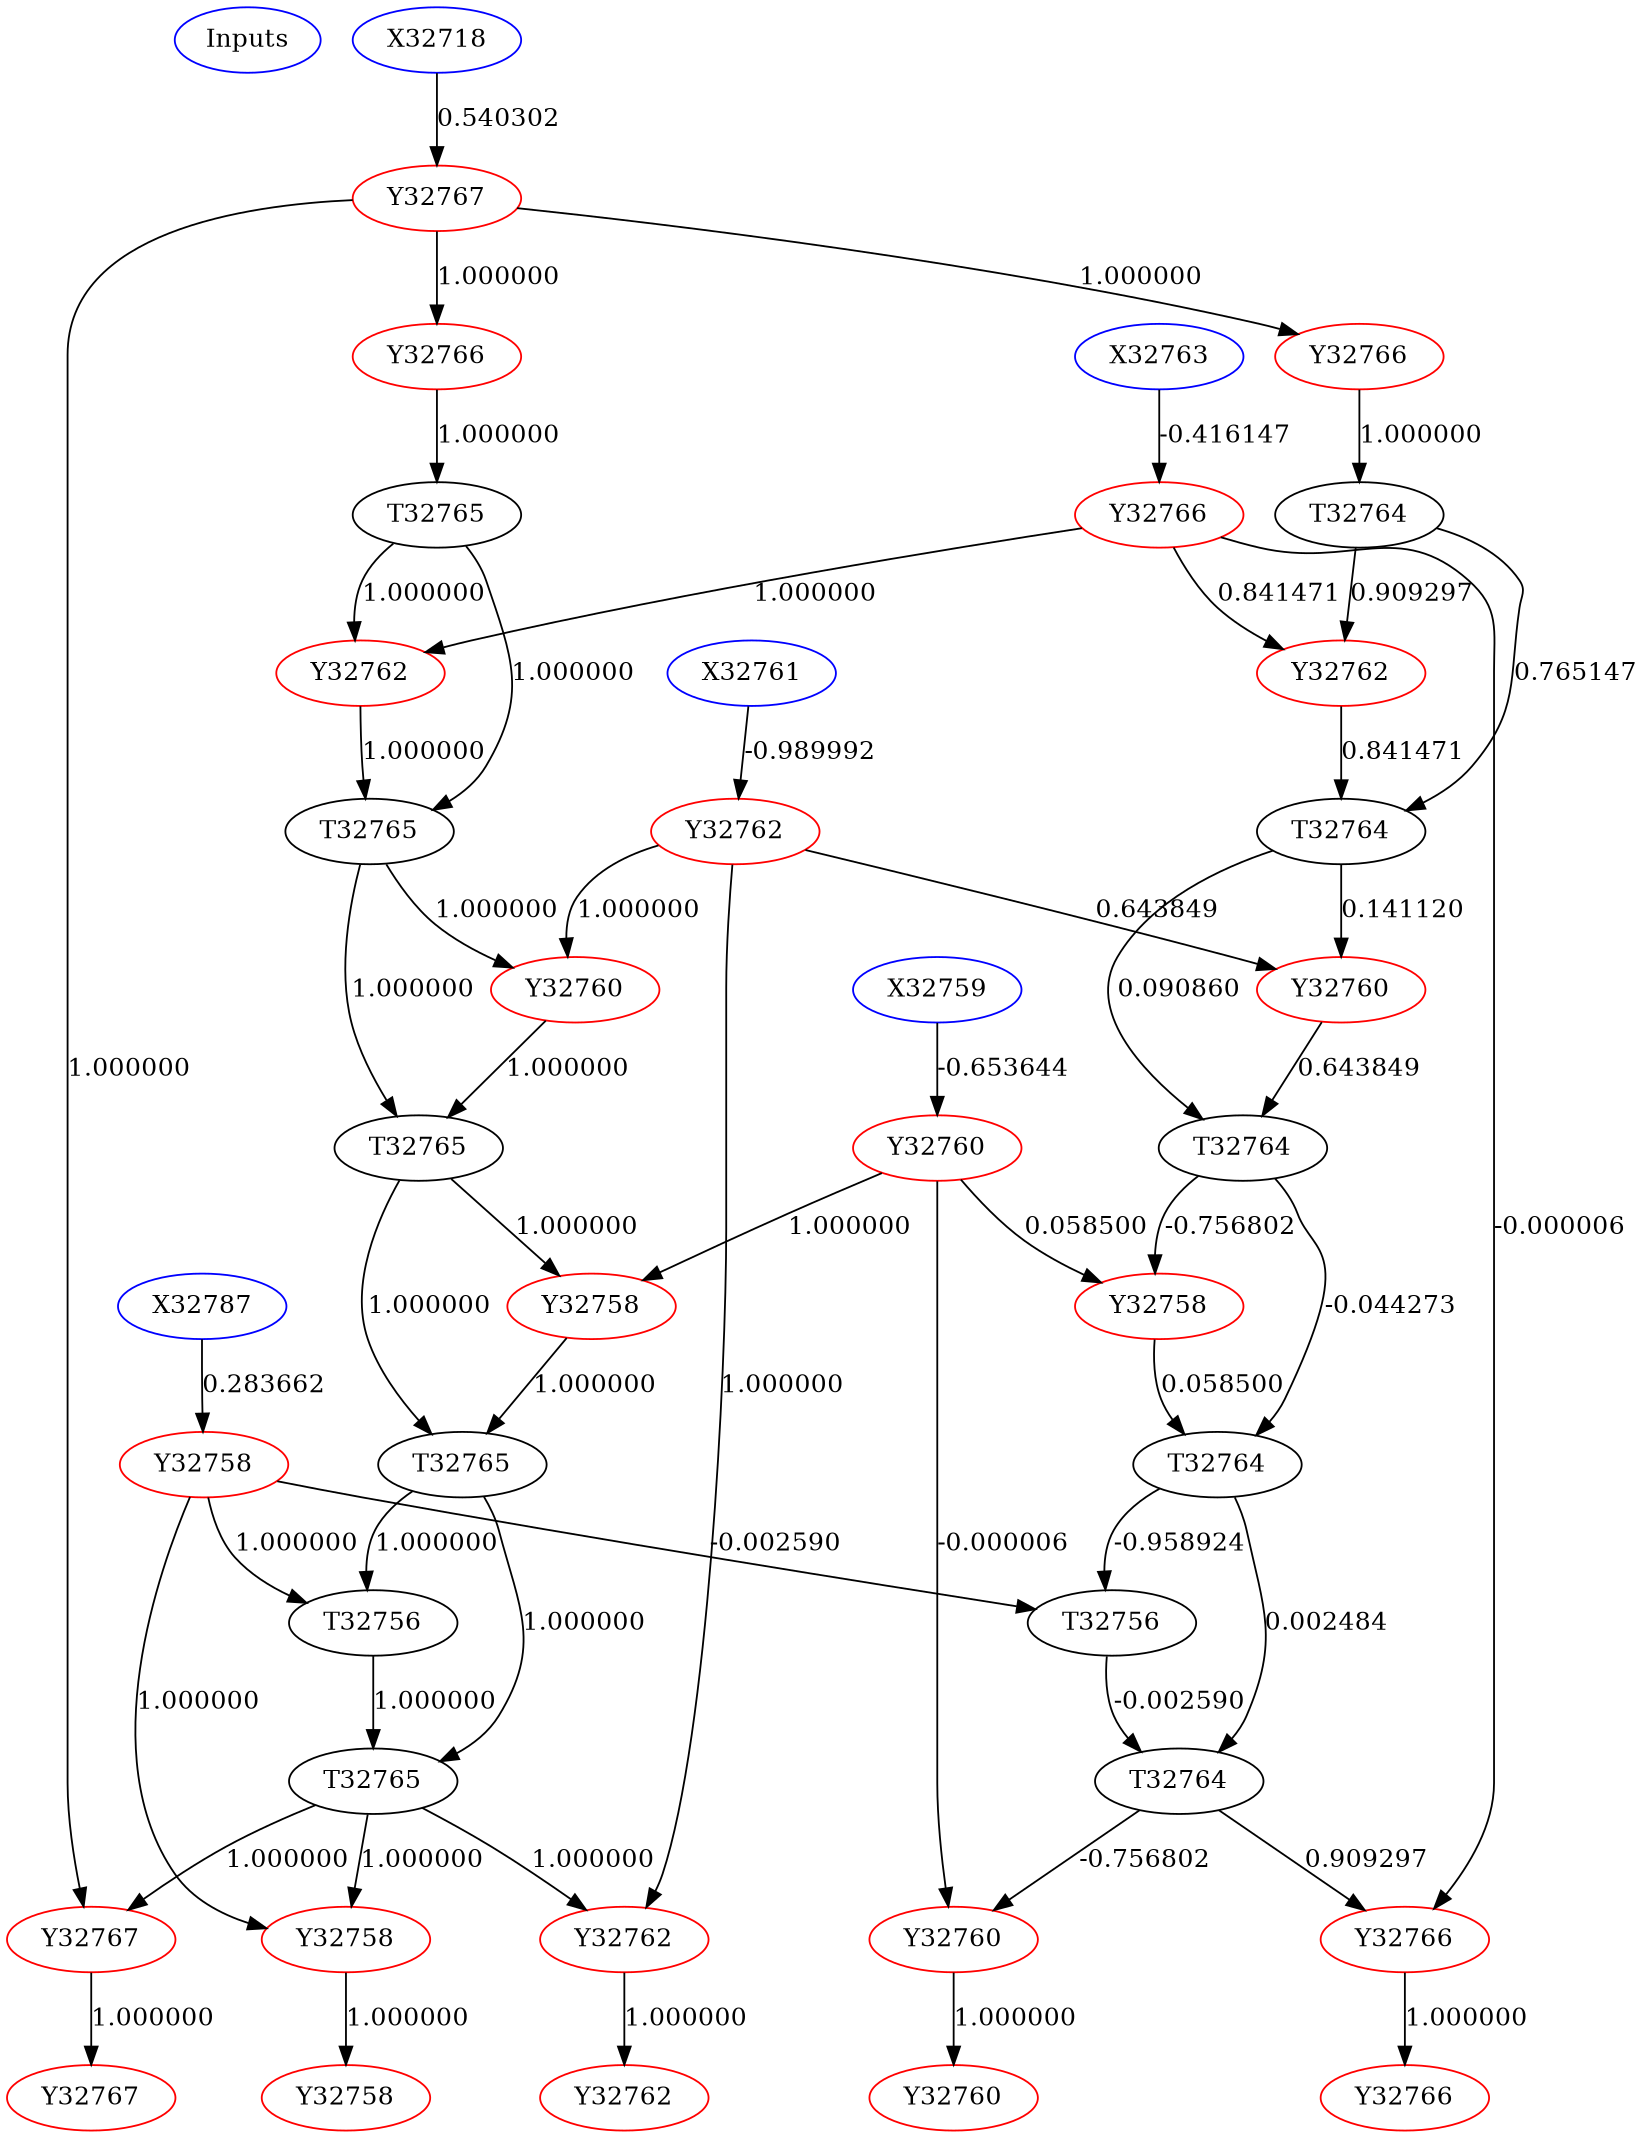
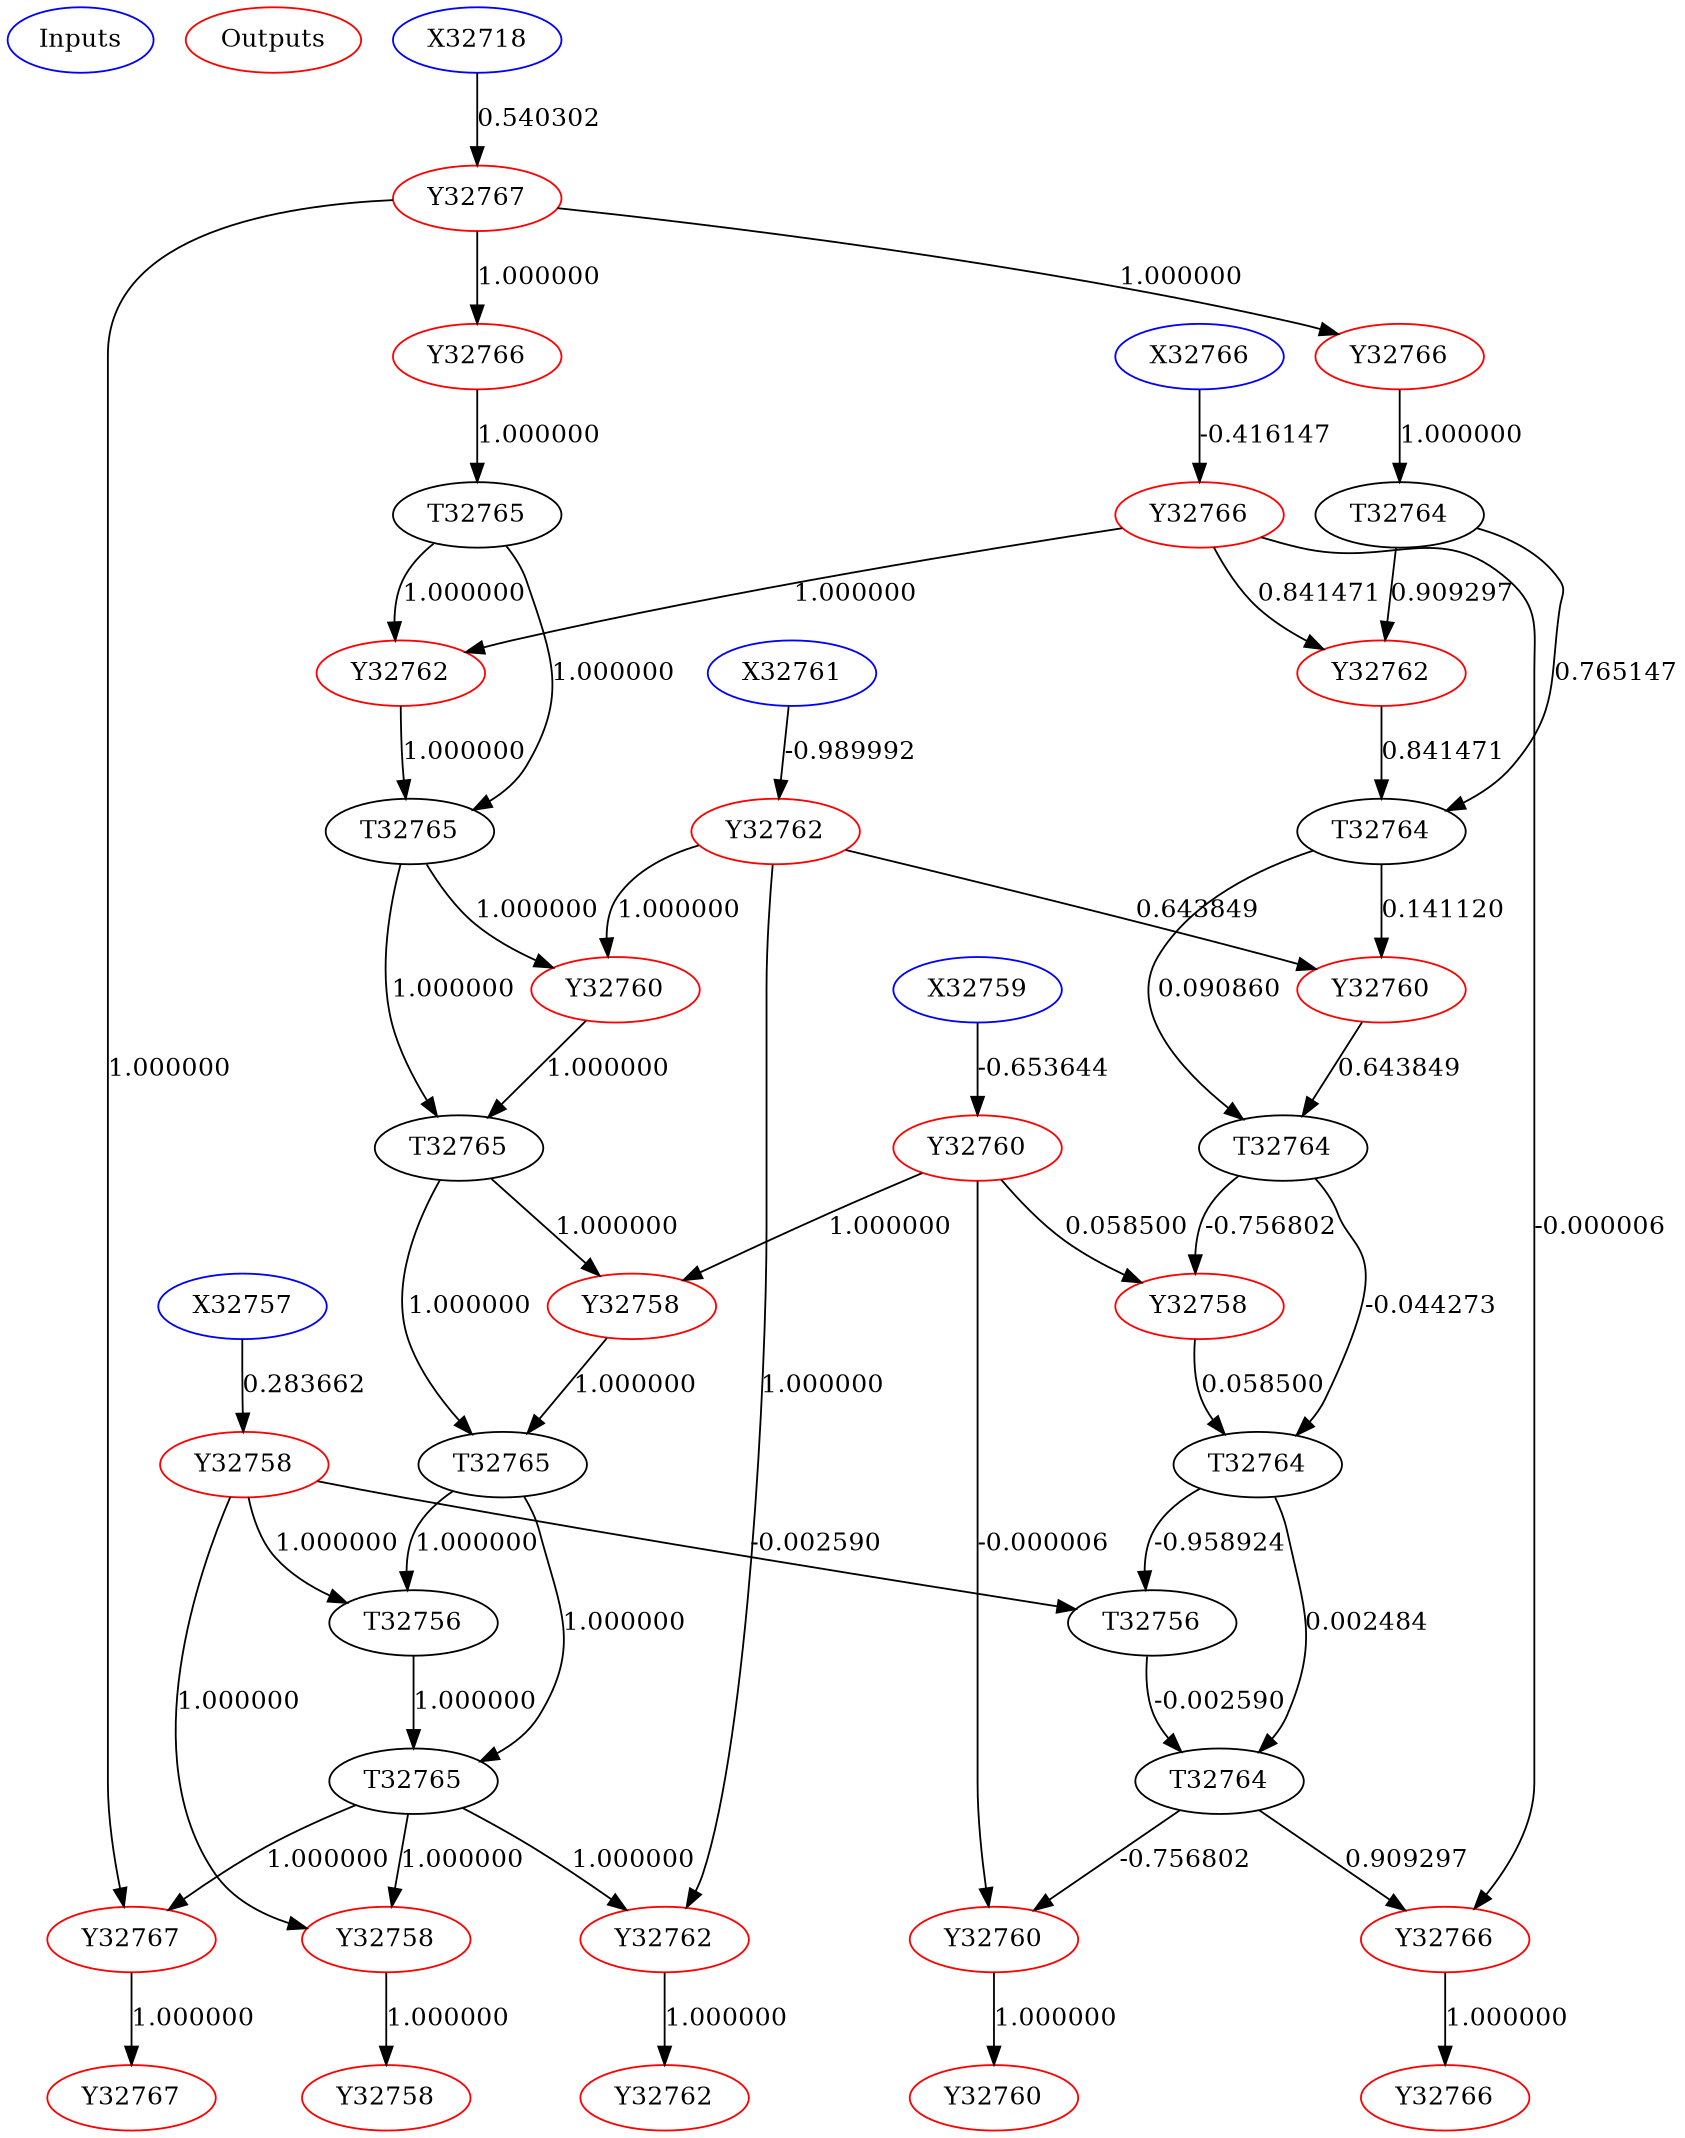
node "Outputs": added
node "X32763": label "X32763" -> "X32766"
node "X32787": label "X32787" -> "X32757"
